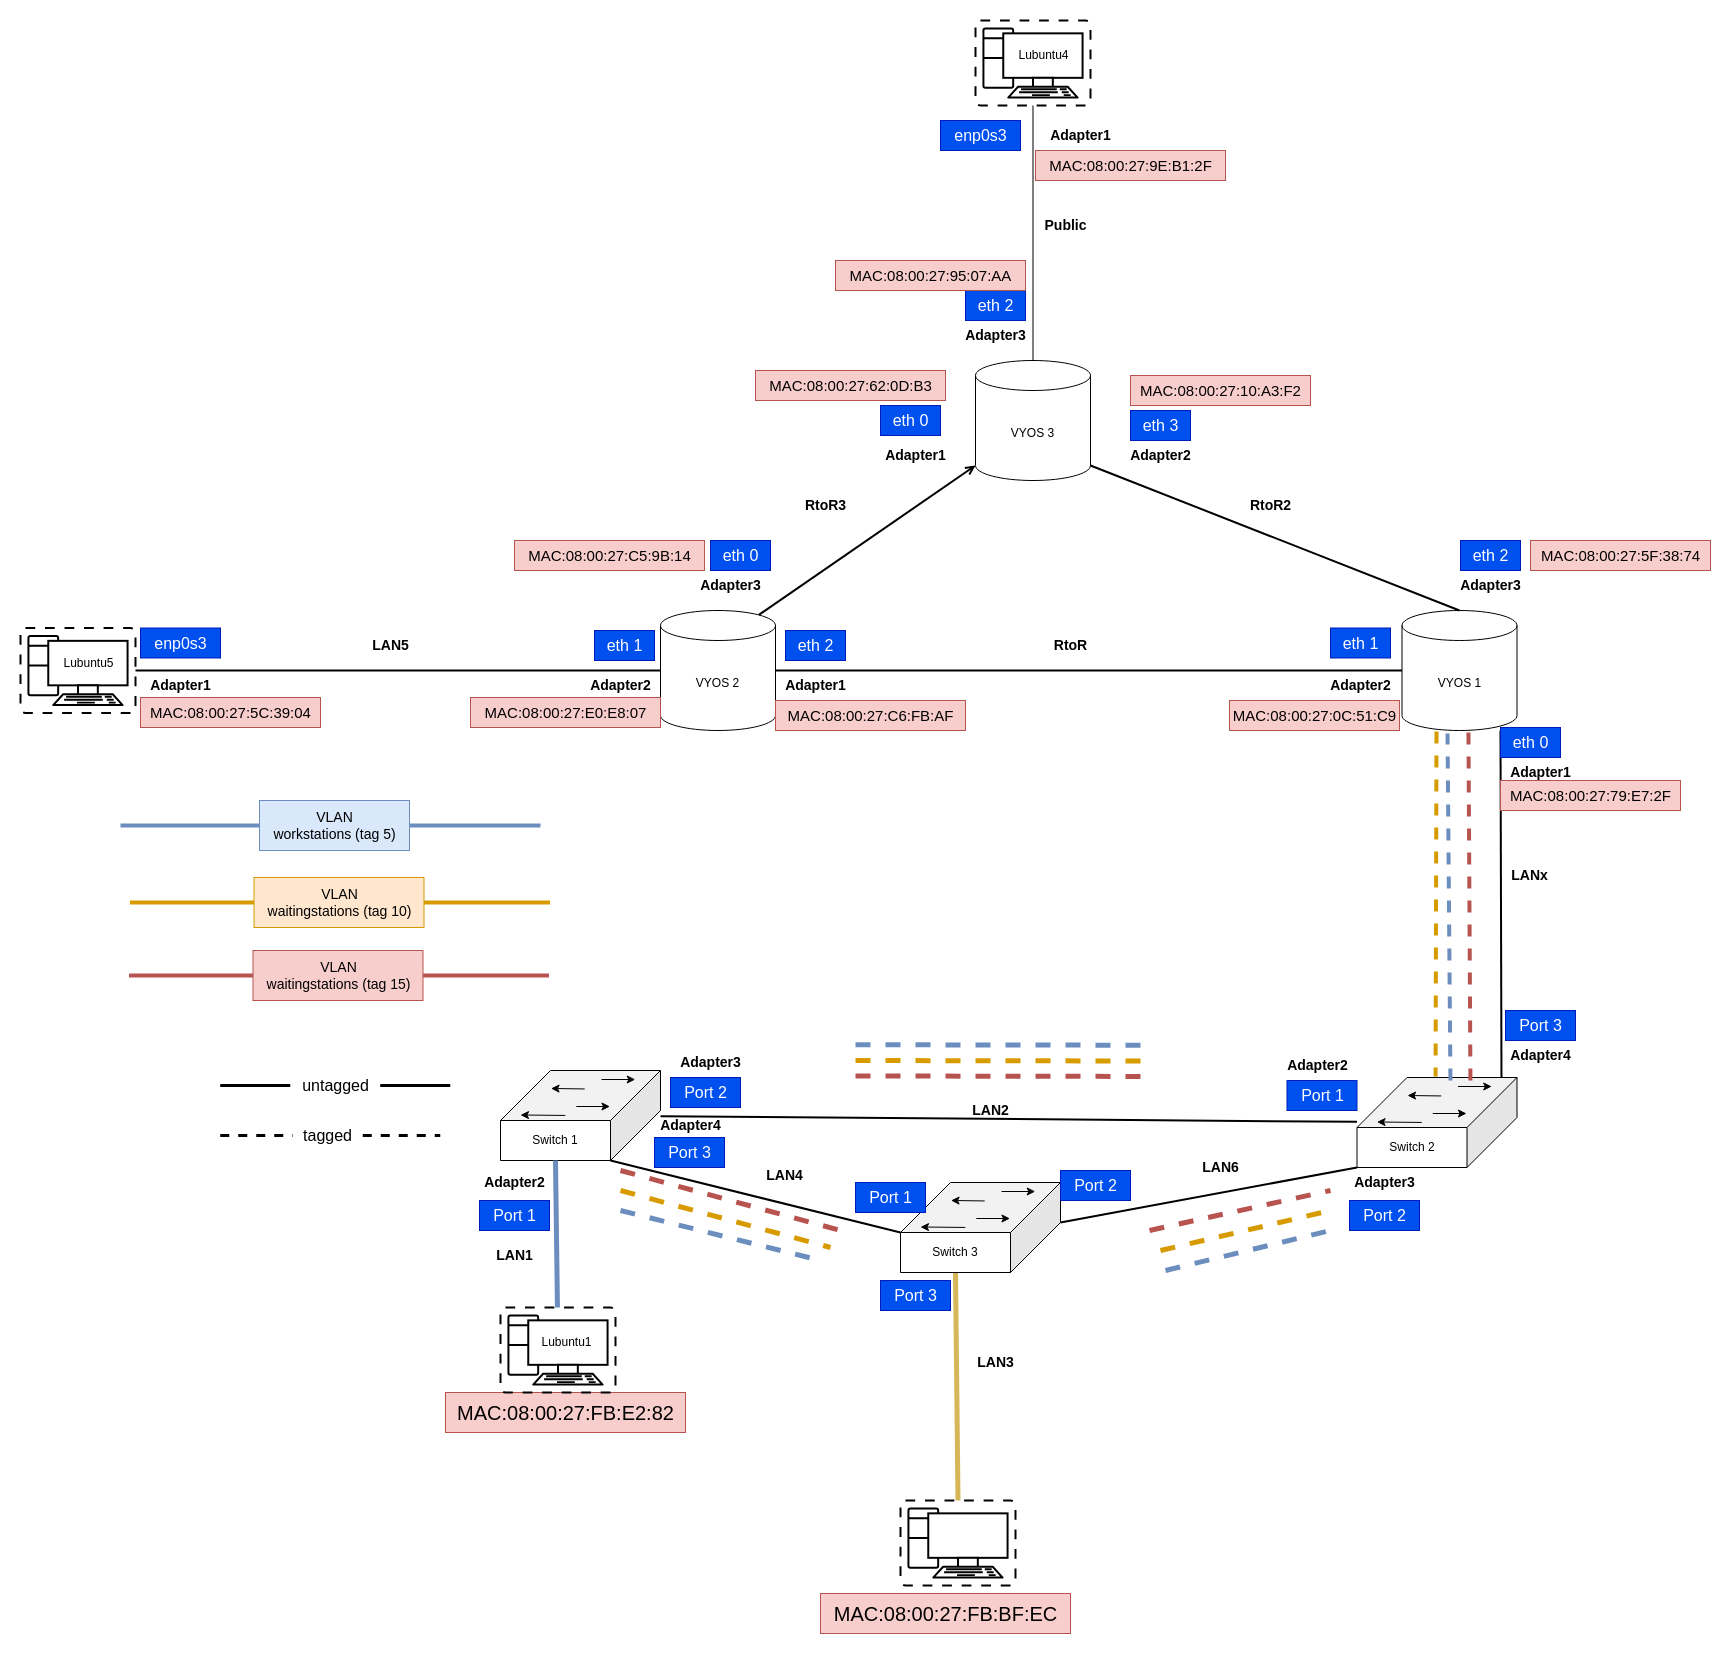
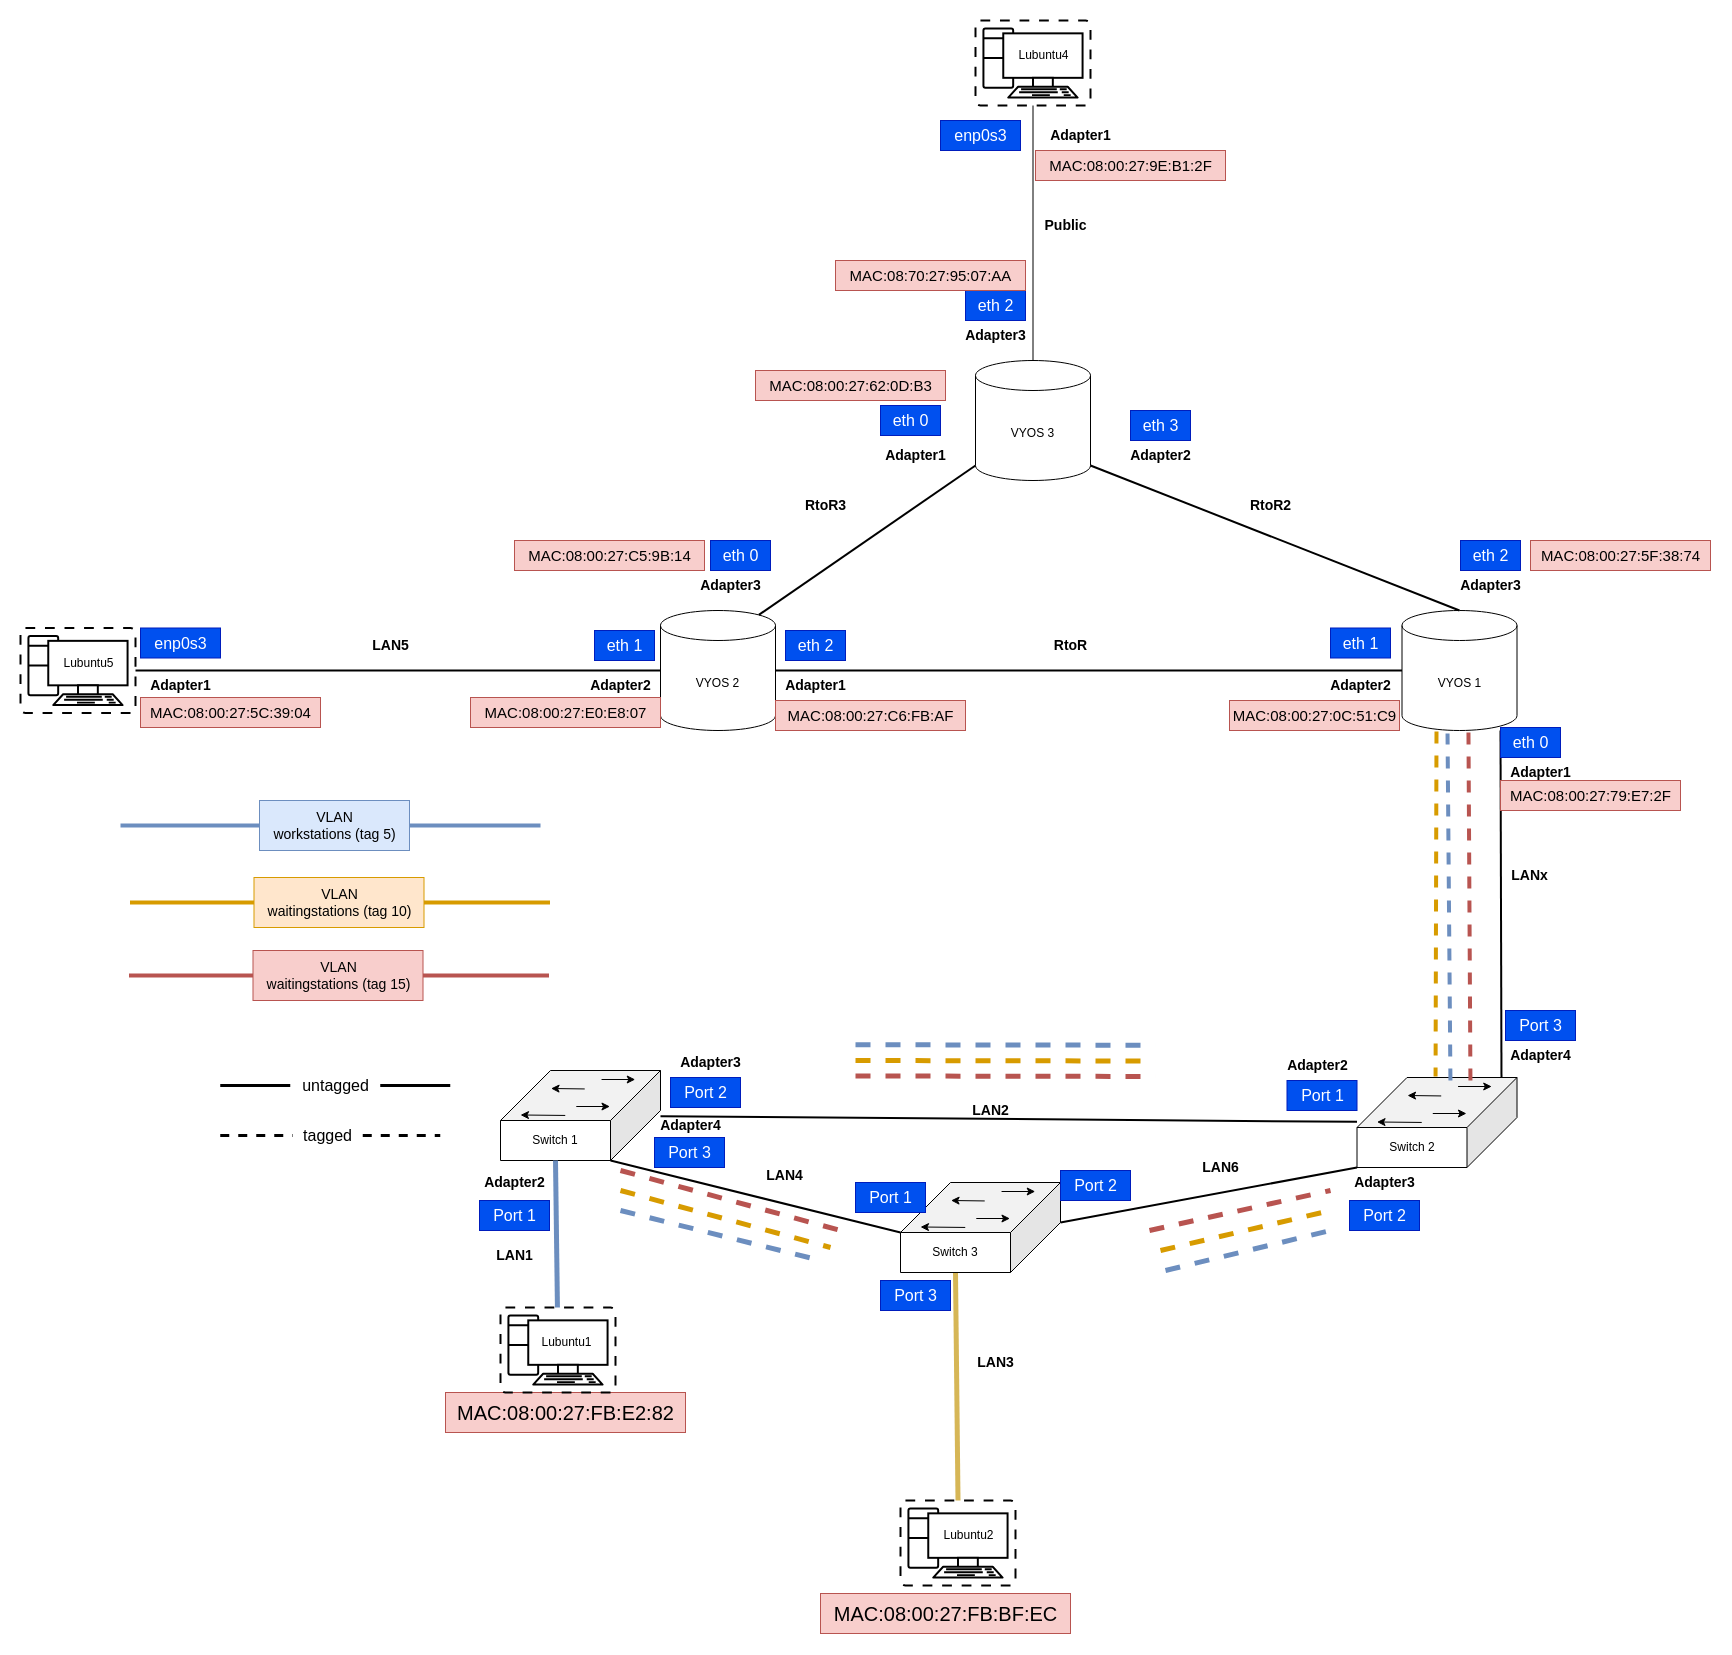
node "MAC:08:00:27:95:07:AA": label "MAC:08:00:27:95:07:AA" -> "MAC:08:70:27:95:07:AA"
node "MAC:08:00:27:10:A3:F2": removed
edge "VYOS 2" -> "VYOS 3": arrowhead open -> none
node "Lubuntu2": added
